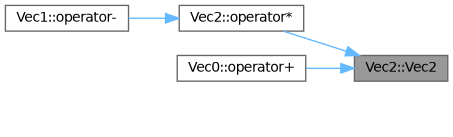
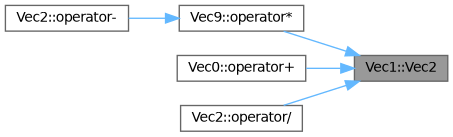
node "Vec1::operator-": label "Vec1::operator-" -> "Vec2::operator-"
node "Vec2::operator*": label "Vec2::operator*" -> "Vec9::operator*"
node "Vec2::Vec2": label "Vec2::Vec2" -> "Vec1::Vec2"
node "Vec2::operator/": added
